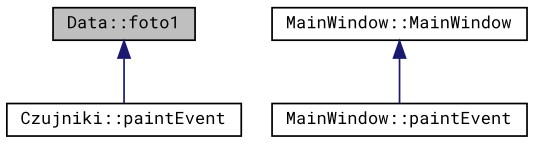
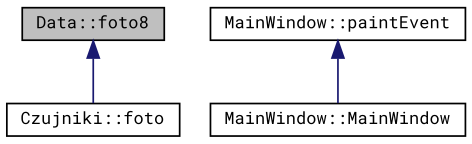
node "Data::foto1": label "Data::foto1" -> "Data::foto8"
edge "MainWindow::paintEvent" -> "MainWindow::MainWindow": reversed
node "Czujniki::paintEvent": label "Czujniki::paintEvent" -> "Czujniki::foto"
